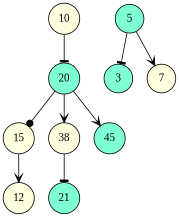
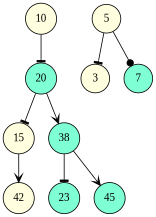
node "5": fillcolor aquamarine -> lightyellow
edge "5" -> "7": arrowhead vee -> dot
node "3": fillcolor aquamarine -> lightyellow
node "7": fillcolor lightyellow -> aquamarine
edge "20" -> "45": now "38" -> "45"
edge "20" -> "15": arrowhead dot -> tee
node "38": fillcolor lightyellow -> aquamarine
node "12": label "12" -> "42"
node "21": label "21" -> "23"
